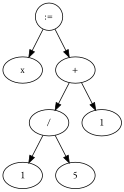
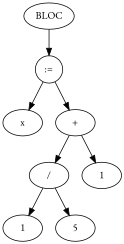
node "BLOC": added
